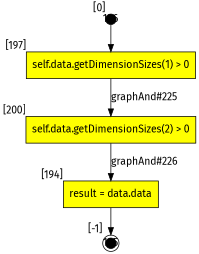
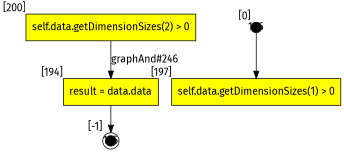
edge "self.data.getDimensionSizes(1) > 0 [197]" -> "self.data.getDimensionSizes(2) > 0 [200]": removed, label "graphAnd#225"
edge "self.data.getDimensionSizes(2) > 0 [200]" -> "result = data.data [194]": label "graphAnd#226" -> "graphAnd#246"
